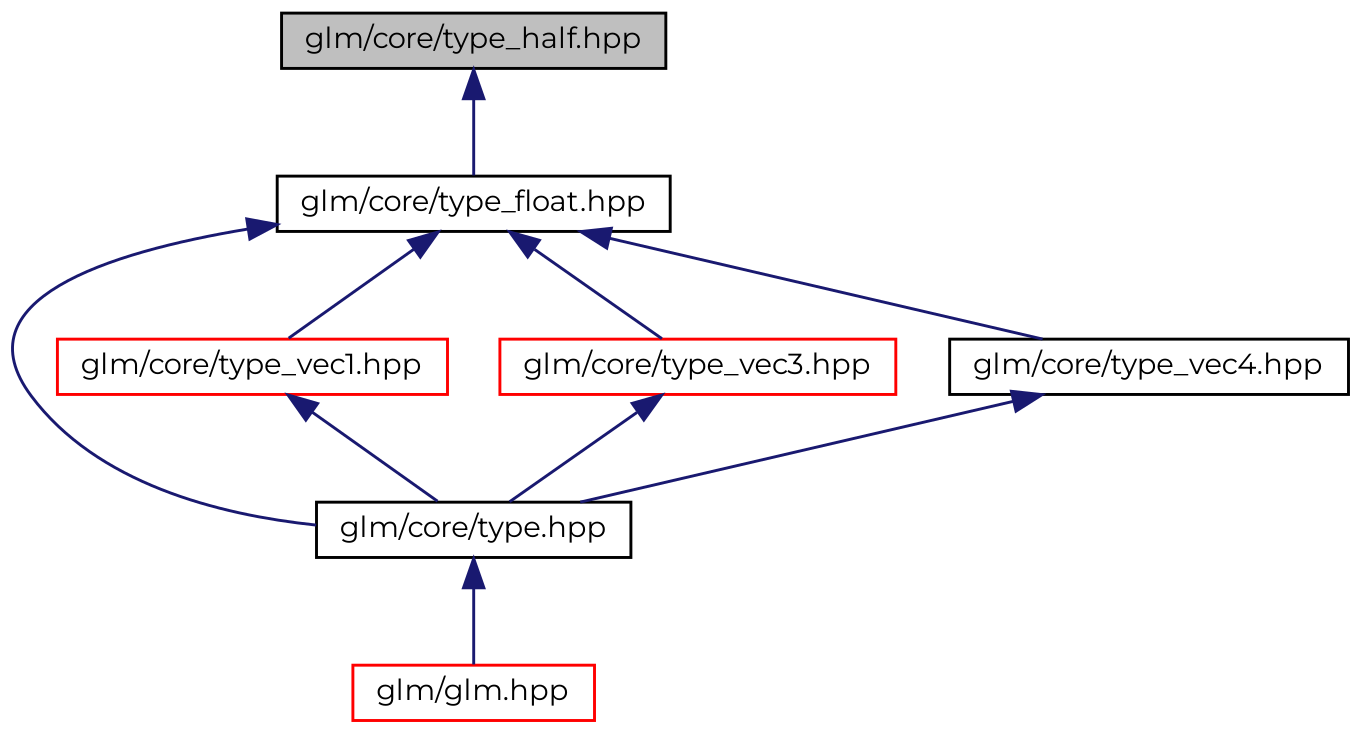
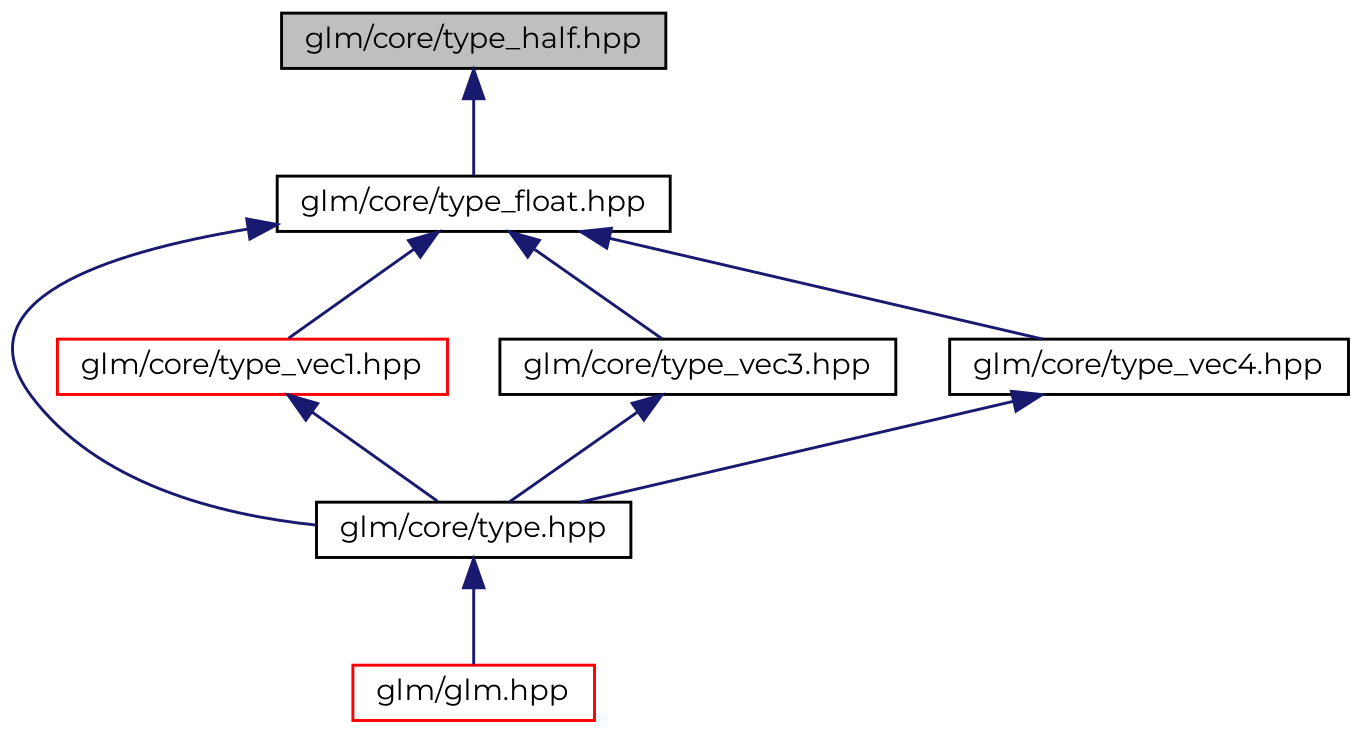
node "glm/core/type_vec3.hpp": color red -> black
